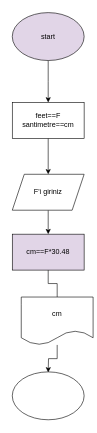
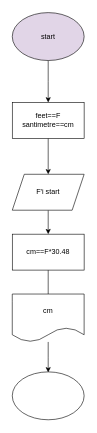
node "F'i giriniz": label "F'i giriniz" -> "F'i start"
node "cm==F*30.48": fillcolor #e1d5e7 -> #ffffff
node "cm": moved (57, 321) -> (48, 318)
